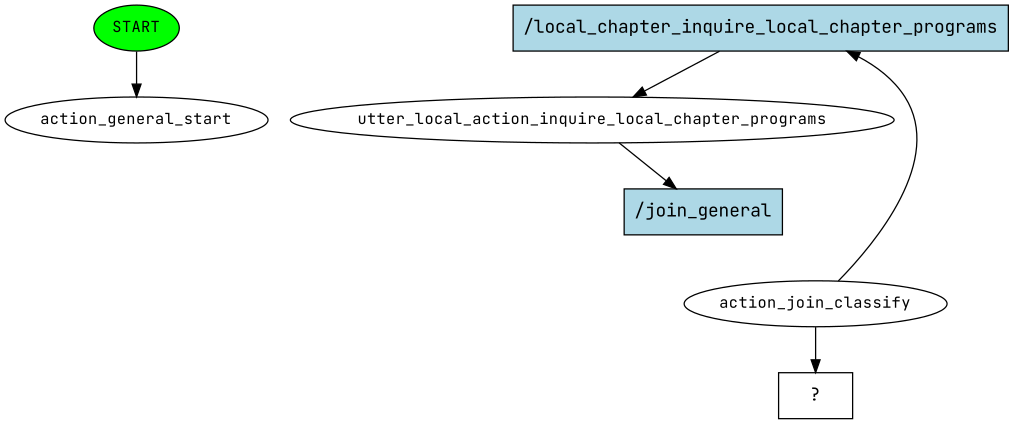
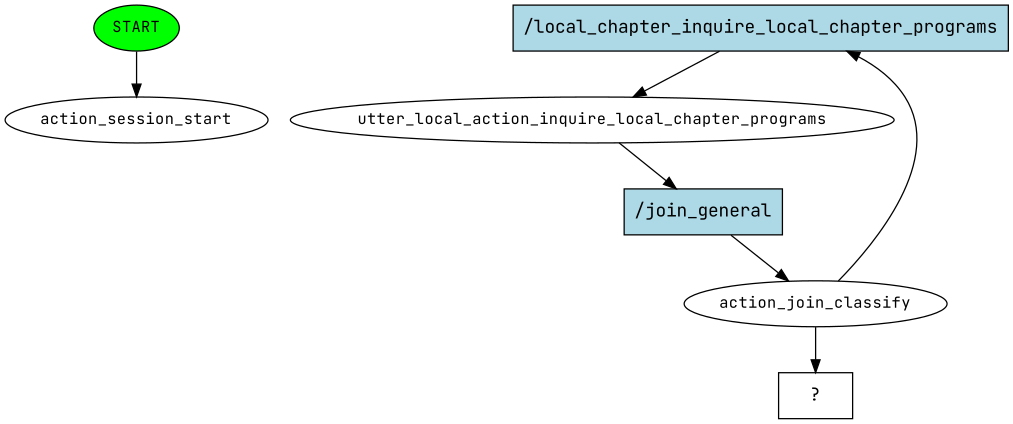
node "action_general_start": label "action_general_start" -> "action_session_start"
edge "/join_general" -> "action_join_classify": added
